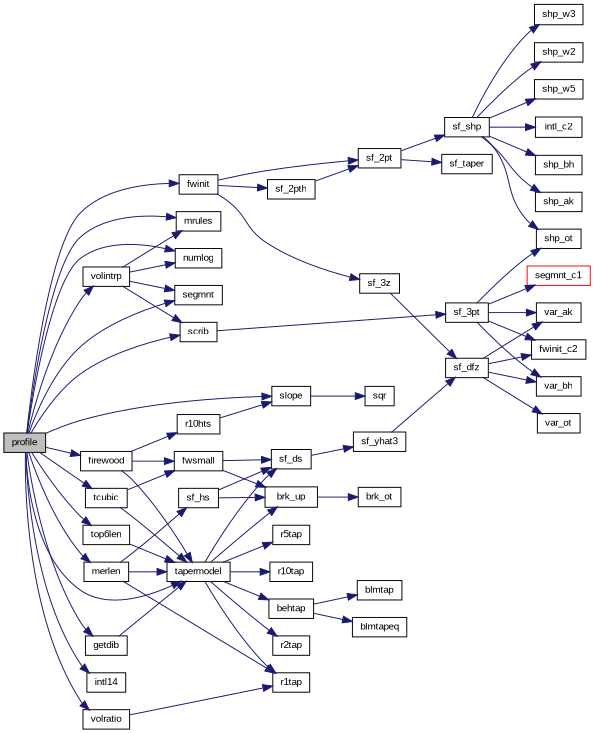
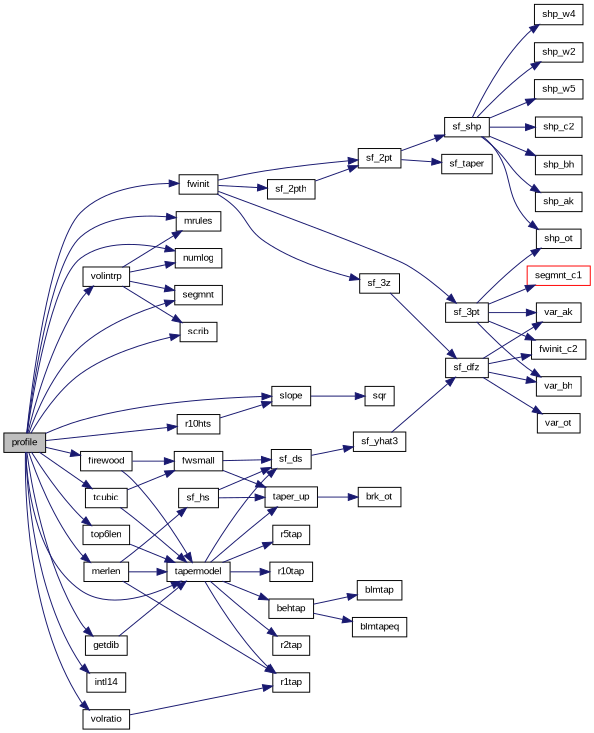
node "shp_w3": label "shp_w3" -> "shp_w4"
node "intl_c2": label "intl_c2" -> "shp_c2"
edge "scrib" -> "sf_3pt": now "fwinit" -> "sf_3pt"
edge "firewood" -> "r10hts": now "profile" -> "r10hts"
node "brk_up": label "brk_up" -> "taper_up"
